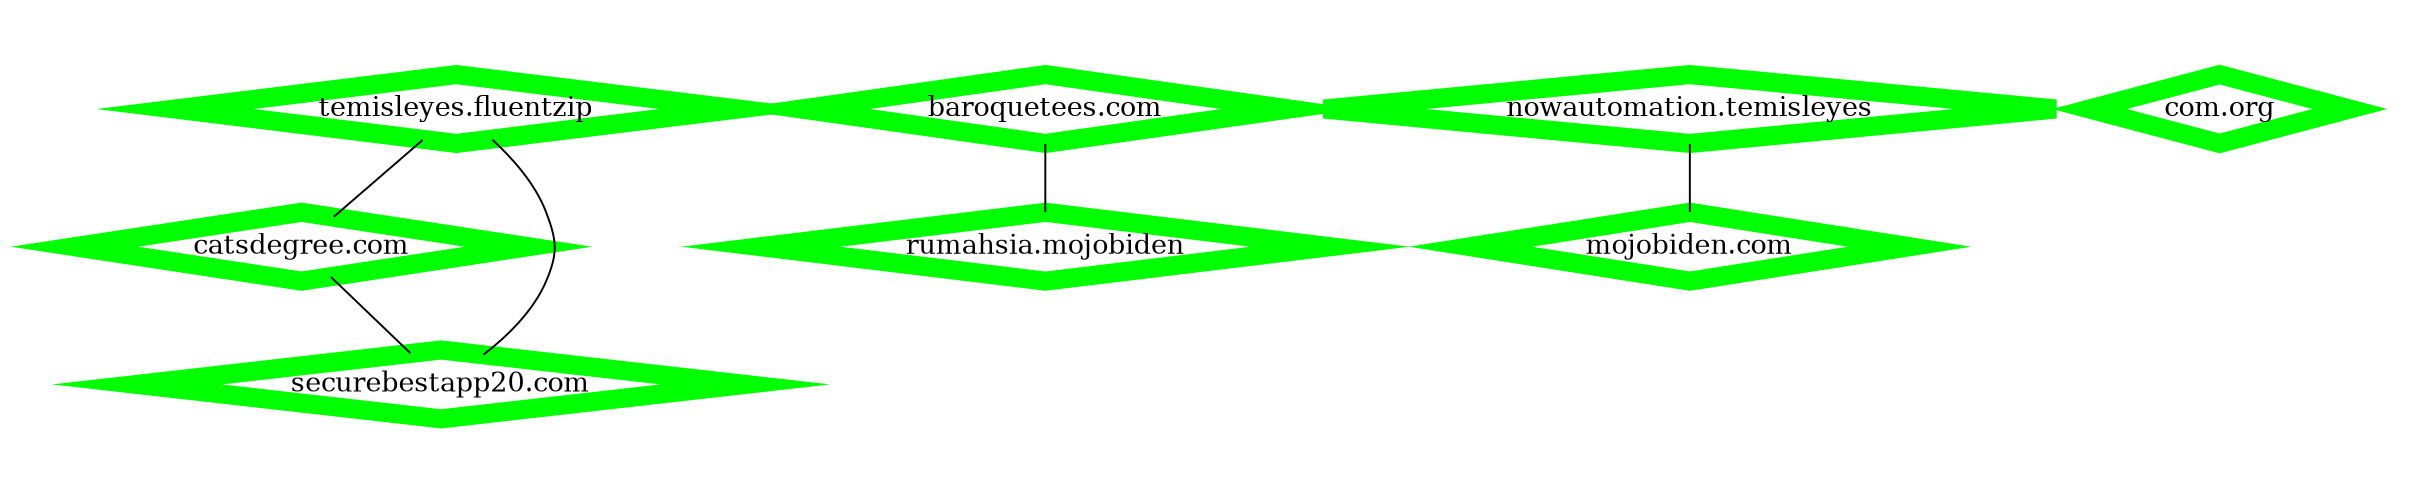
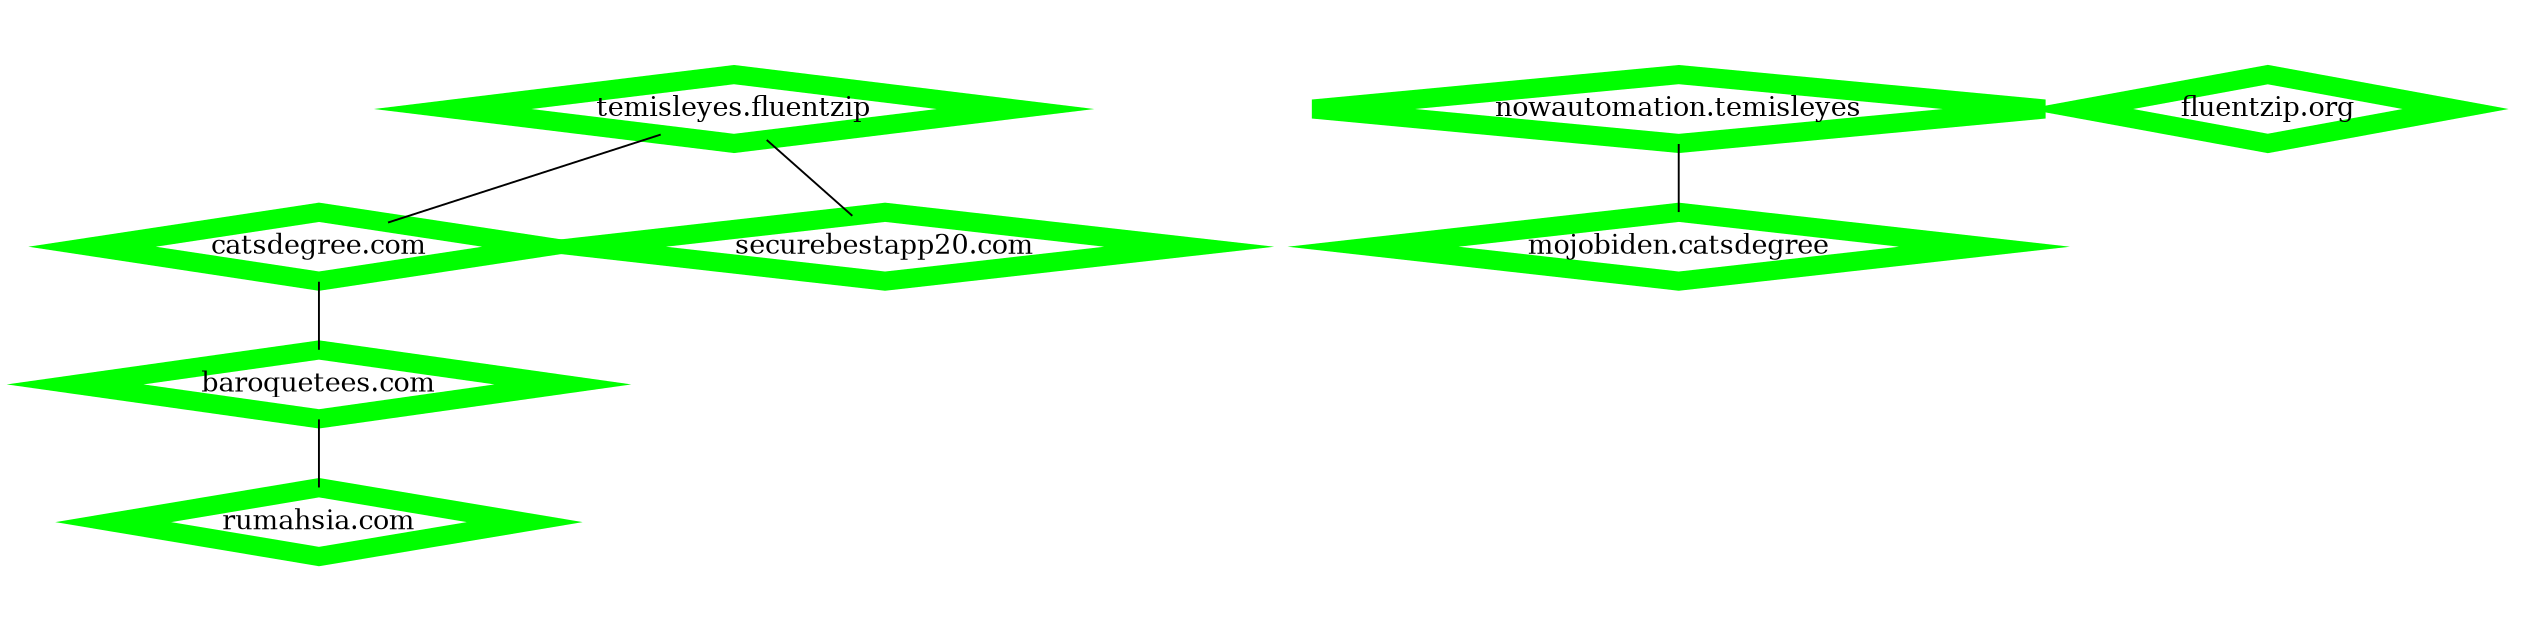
node "com.org": label "com.org" -> "fluentzip.org"
node "rumahsia.mojobiden": label "rumahsia.mojobiden" -> "rumahsia.com"
node "mojobiden.com": label "mojobiden.com" -> "mojobiden.catsdegree"
edge "catsdegree.com" -- "securebestapp20.com": now "catsdegree.com" -- "baroquetees.com"
